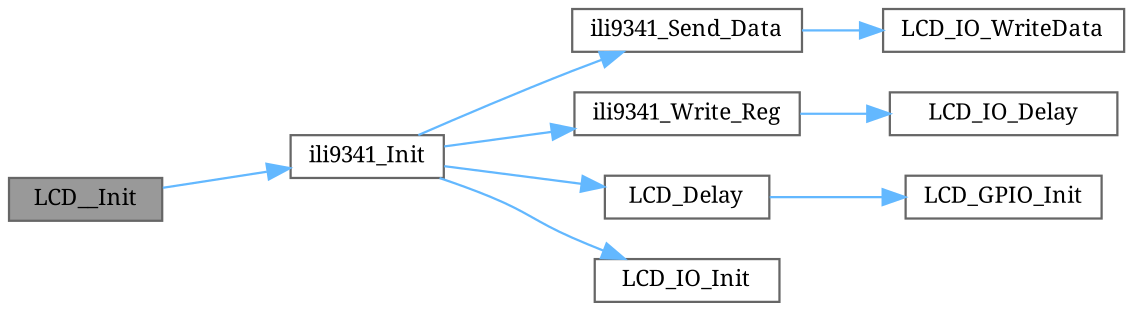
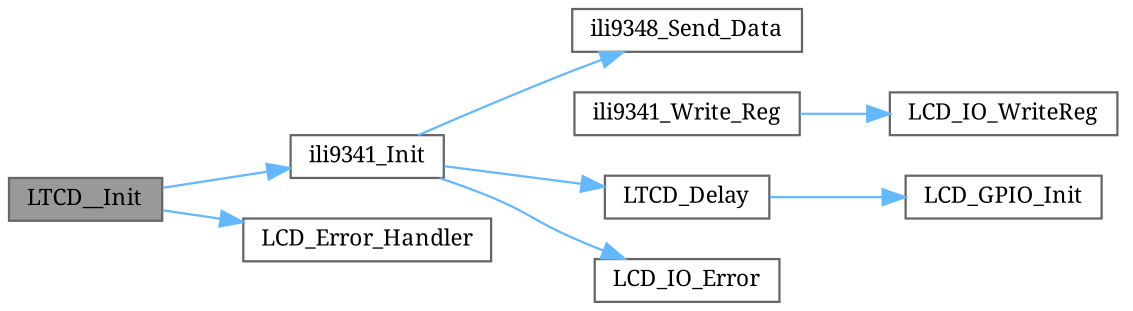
node "ili9341_Send_Data": label "ili9341_Send_Data" -> "ili9348_Send_Data"
node "LCD_IO_WriteData": removed
node "LCD_IO_Delay": label "LCD_IO_Delay" -> "LCD_IO_WriteReg"
edge "ili9341_Init" -> "ili9341_Write_Reg": removed
node "LCD_Delay": label "LCD_Delay" -> "LTCD_Delay"
node "LCD__Init": label "LCD__Init" -> "LTCD__Init"
node "LCD_Error_Handler": added
node "LCD_IO_Init": label "LCD_IO_Init" -> "LCD_IO_Error"
